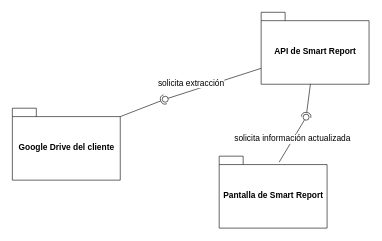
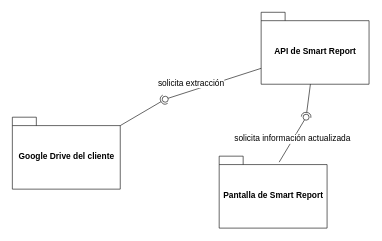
node "Google Drive del cliente": moved (66, 144) -> (66, 153)
